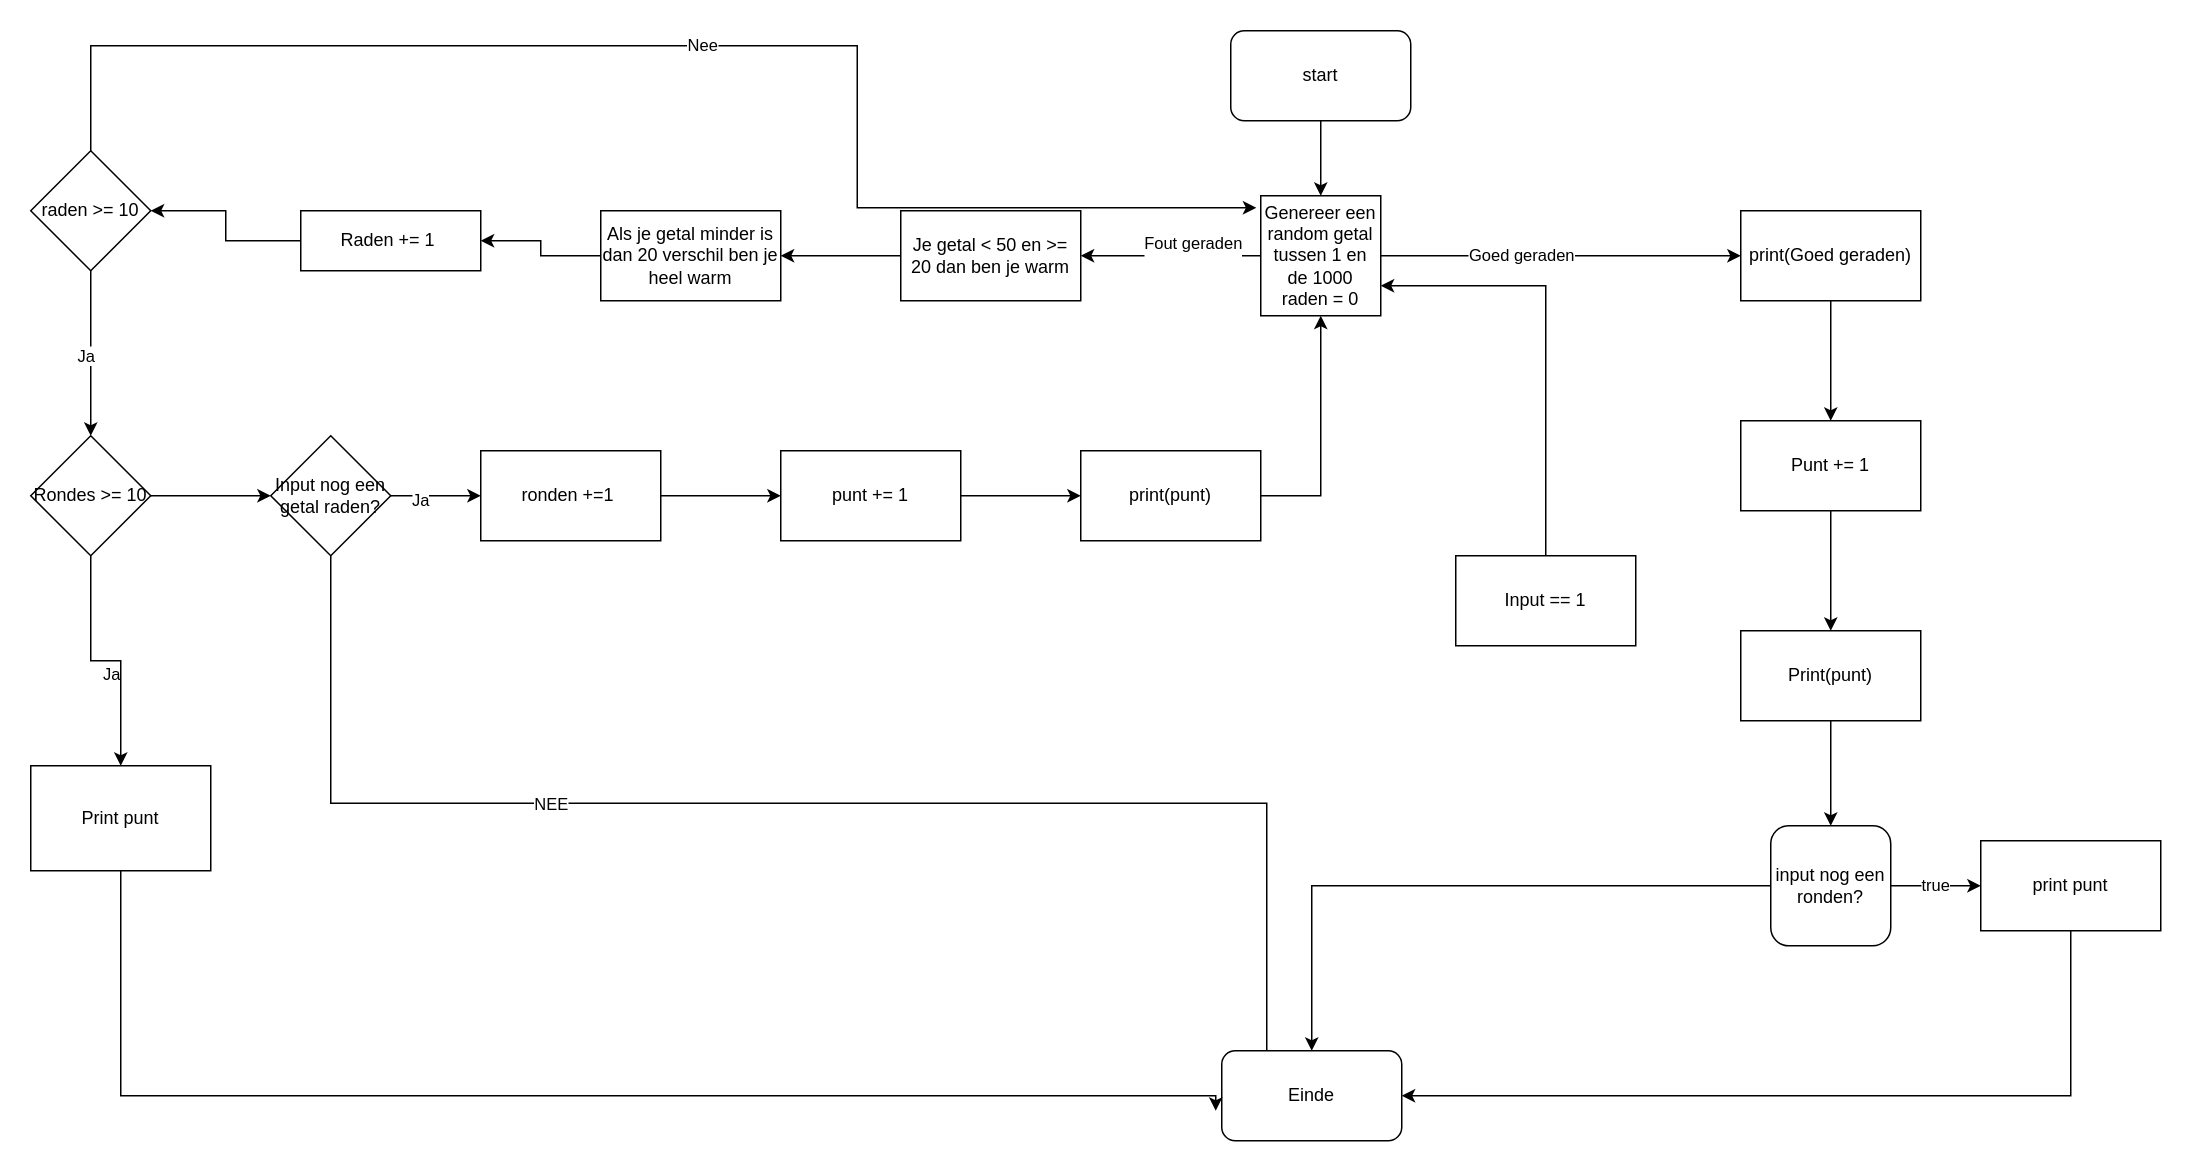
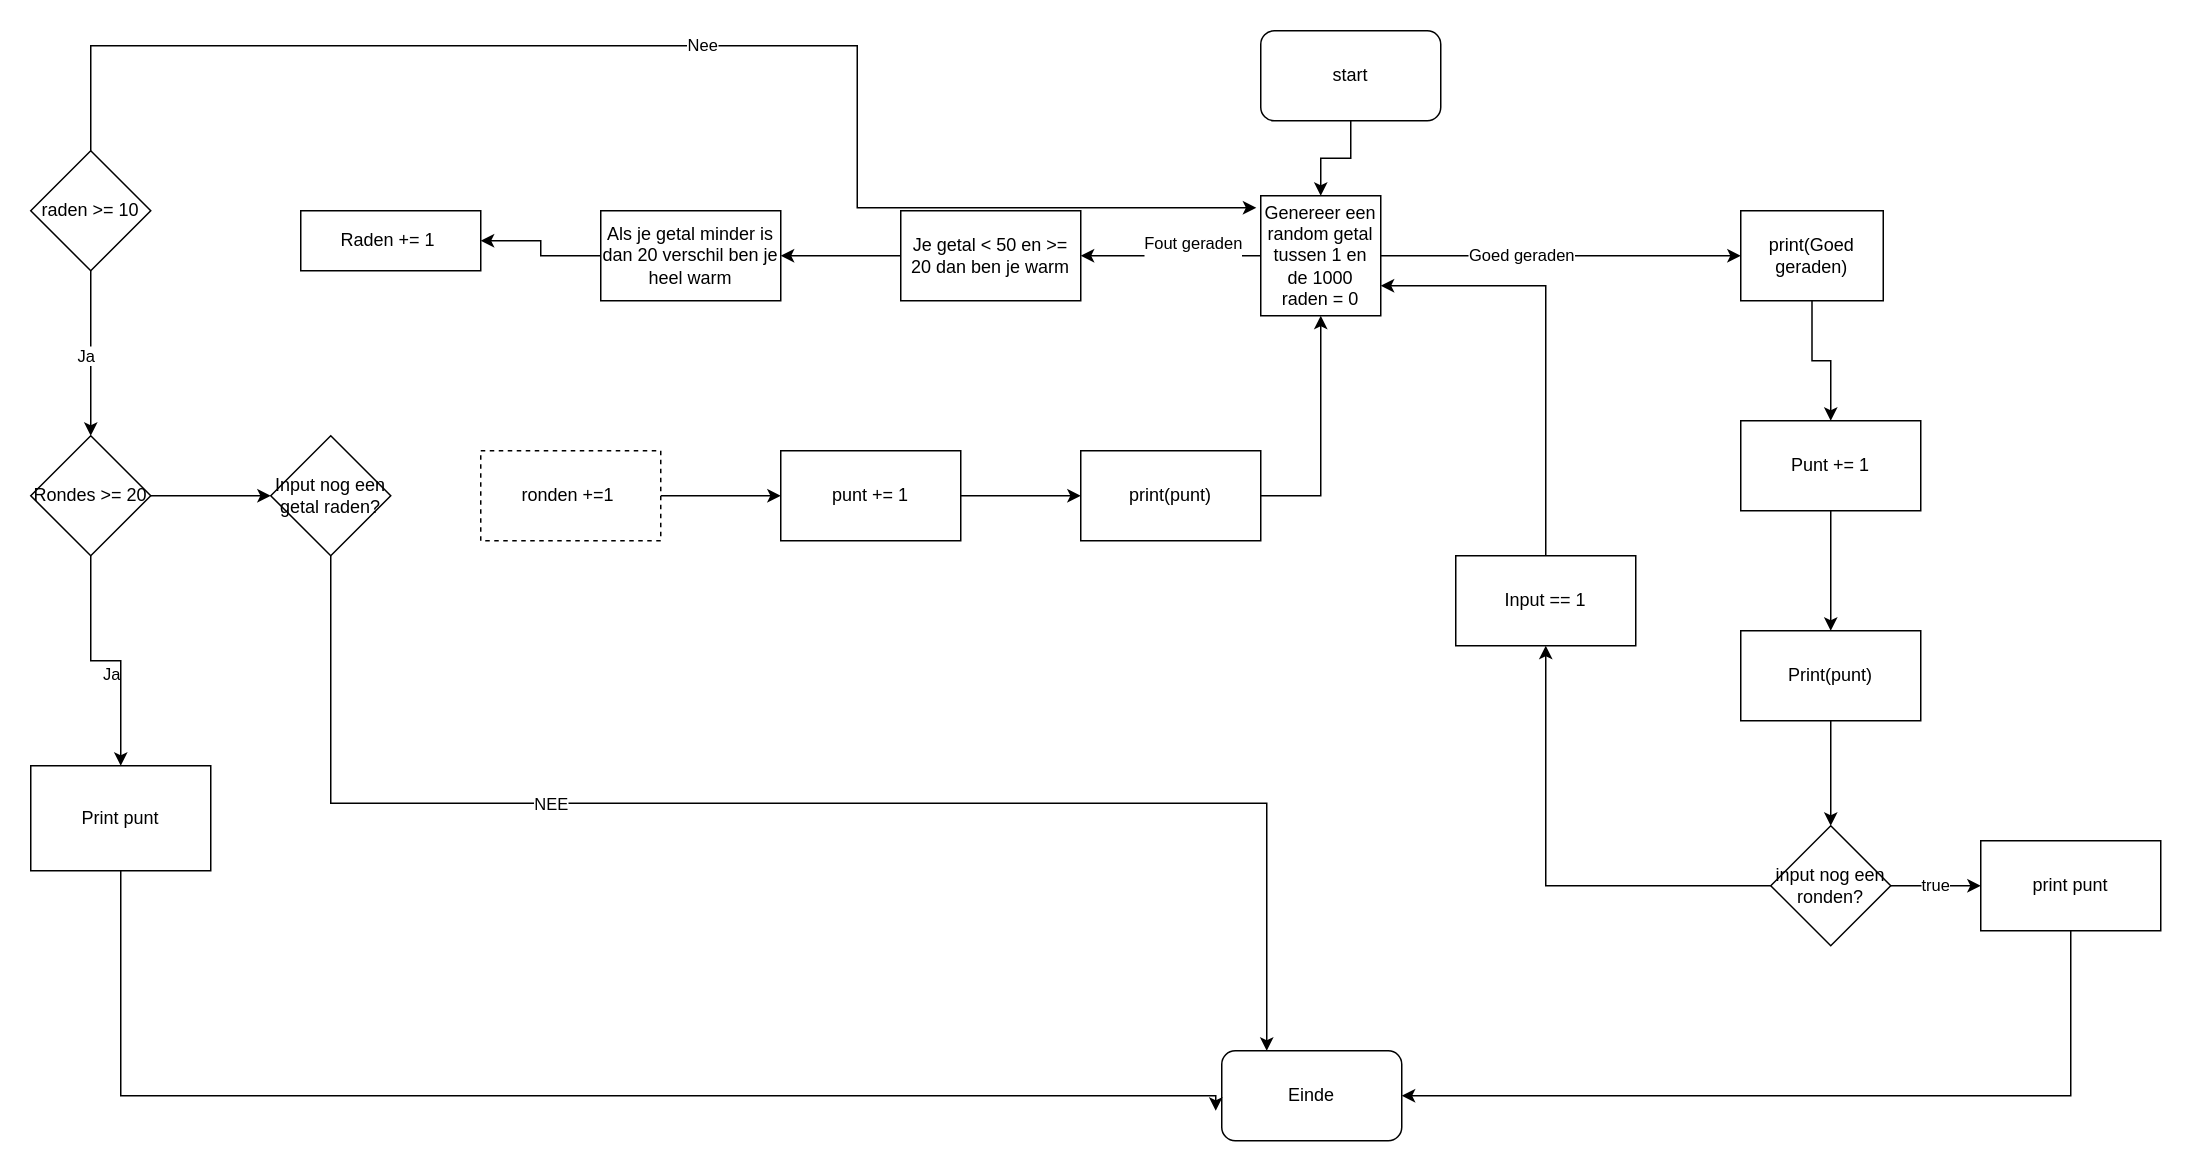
node "start": moved (1321, 76) -> (1351, 76)
edge "Raden += 1" -> "raden >= 10": removed
node "print(Goed geraden)": size 180x90 -> 143x90
node "Rondes >= 10": label "Rondes >= 10" -> "Rondes >= 20"
edge "Input nog een getal raden?" -> "ronden +=1": removed, label "Ja"
node "ronden +=1": style solid -> dashed
edge "input nog een ronden?" -> "Einde": now "input nog een ronden?" -> "Input == 1"
node "input nog een ronden?": shape rounded rectangle -> diamond
edge "Input nog een getal raden?" -- "Einde": arrowhead none -> classic
